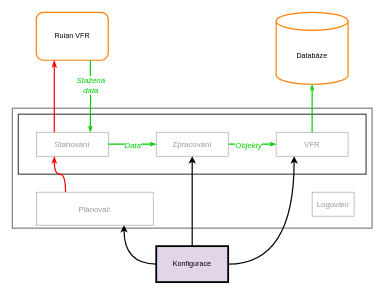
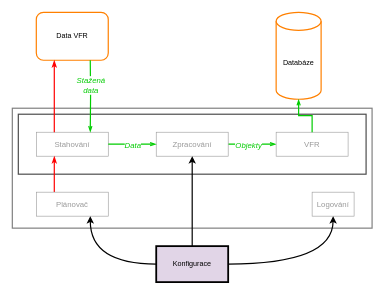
node "Ruian VFR": label "Ruian VFR" -> "Data VFR"
node "Databáze": size 72x72 -> 45x87
node "Plánovač": size 117x33 -> 72x24
edge "Konfigurace" -> "VFR": now "Konfigurace" -> "Logování"
